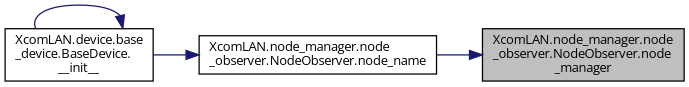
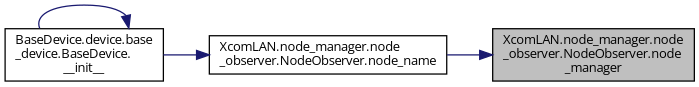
node "XcomLAN.device.base _device.BaseDevice. __init__": label "XcomLAN.device.base _device.BaseDevice. __init__" -> "BaseDevice.device.base _device.BaseDevice. __init__"
